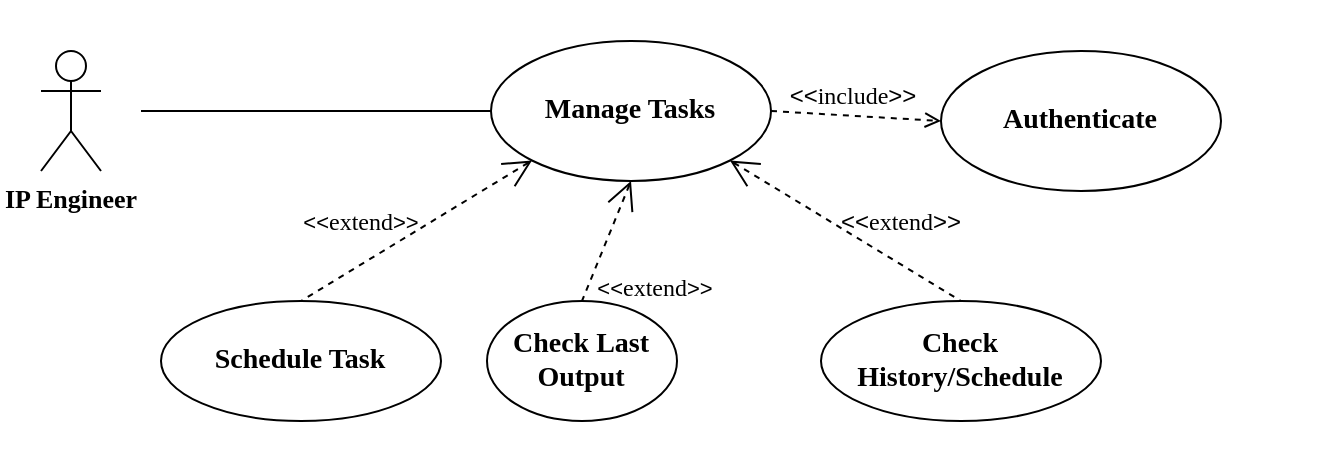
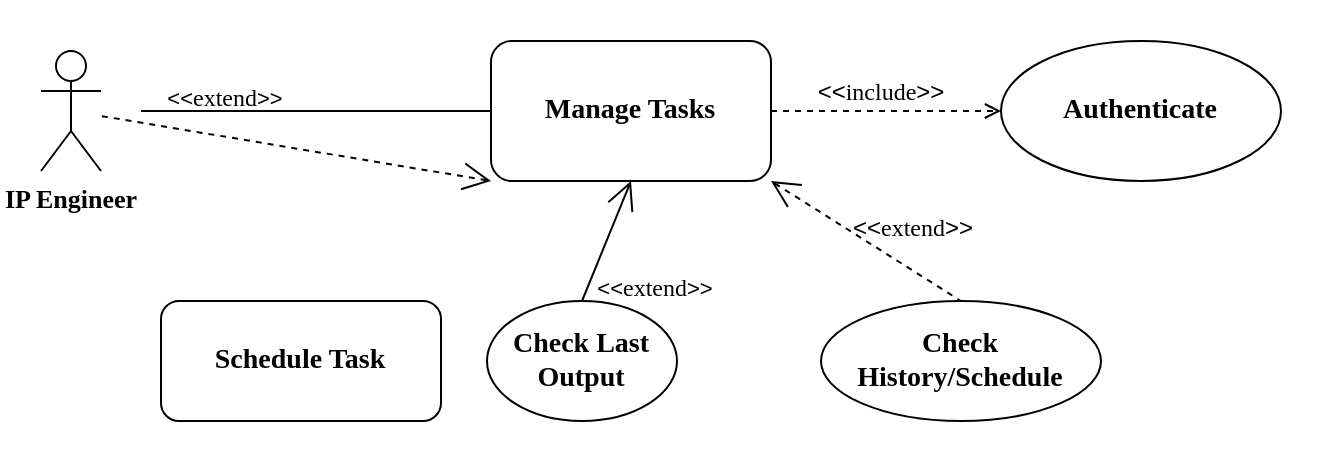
node "Manage Tasks": shape ellipse -> rounded rectangle
node "Authenticate": moved (1081, 121) -> (1141, 111)
edge "Schedule Task" -> "Manage Tasks": now "IP Engineer" -> "Manage Tasks"
edge "Check Last Output" -> "Manage Tasks": style dashed -> solid
node "Schedule Task": shape ellipse -> rounded rectangle
